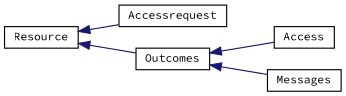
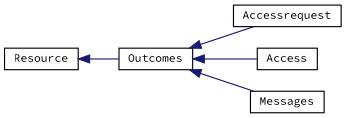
edge "Accessrequest" -> "Resource": now "Accessrequest" -> "Outcomes"
